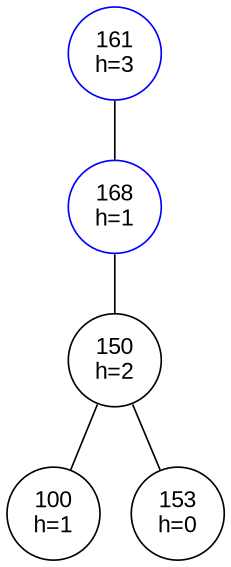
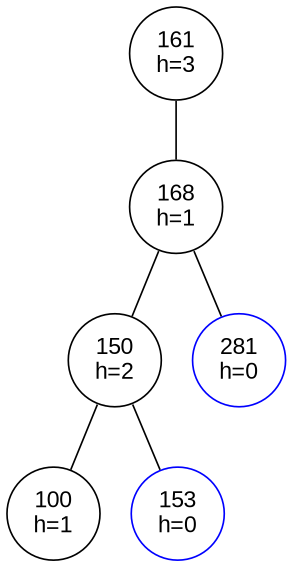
node "161 h=3": color blue -> black
node "168 h=1": color blue -> black
node "281 h=0": added
node "153 h=0": color black -> blue
